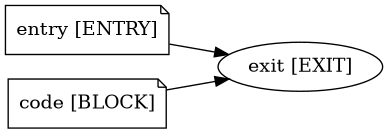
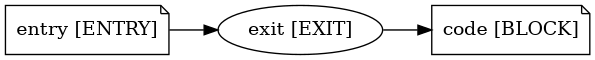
edge "code [BLOCK]" -> "exit [EXIT]": reversed
